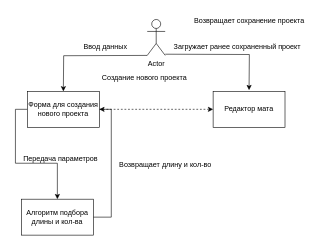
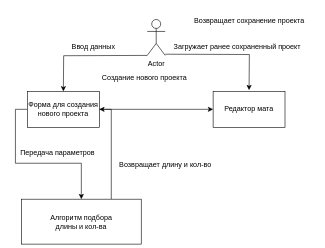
node "Ввод данных": moved (105, 47) -> (93, 47)
edge "Форма для создания нового проекта" -> "Редактор мата": style dashed -> solid
node "Передача параметров": moved (60, 159) -> (57, 153)
node "Алгоритм подбора длины и кол-ва": size 72x36 -> 120x45
